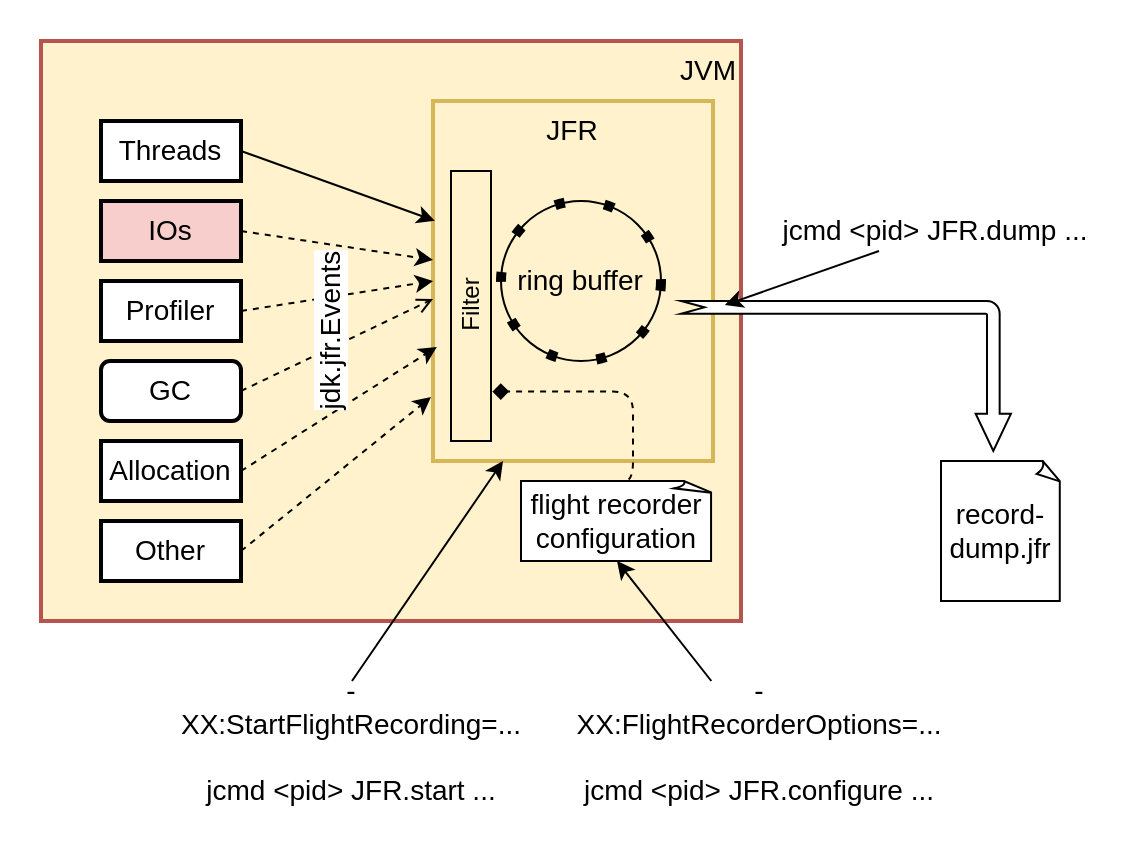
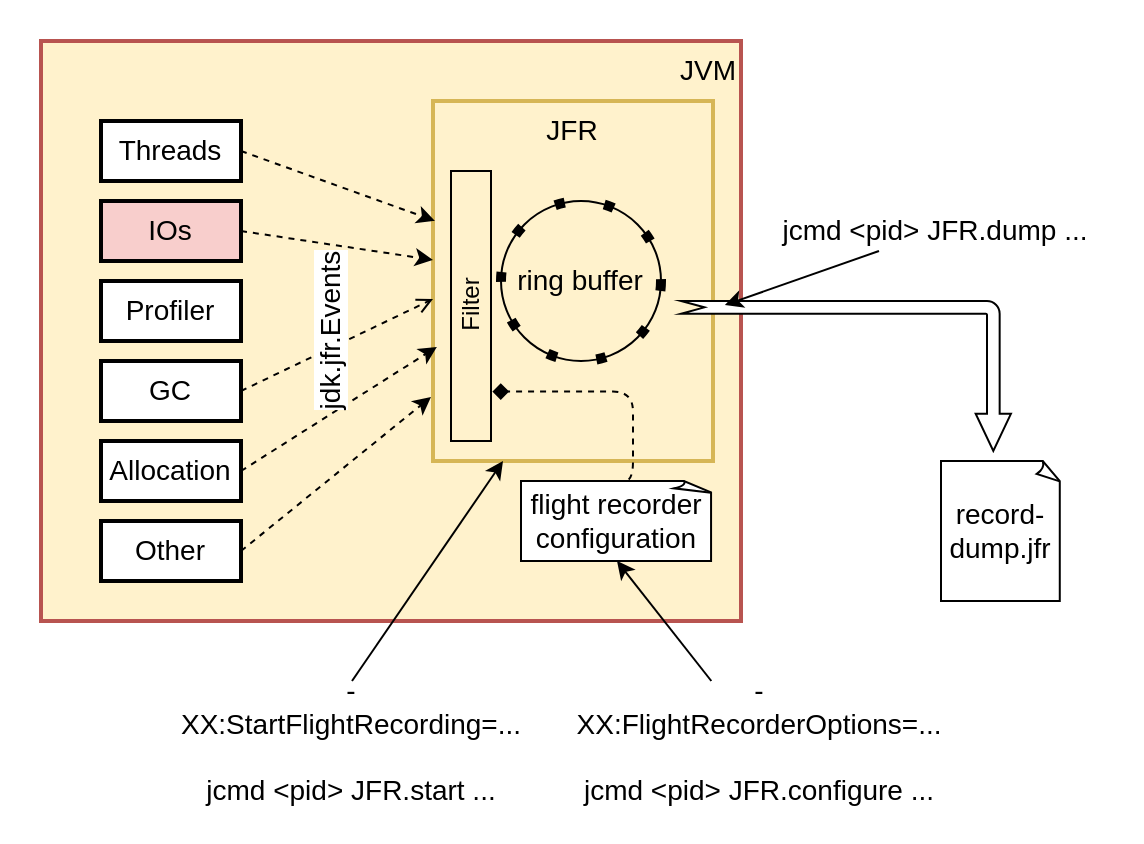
edge "Threads" -> "JFR": style solid -> dashed
edge "Profiler" -> "JFR": removed
node "GC": shape rounded rectangle -> rectangle
